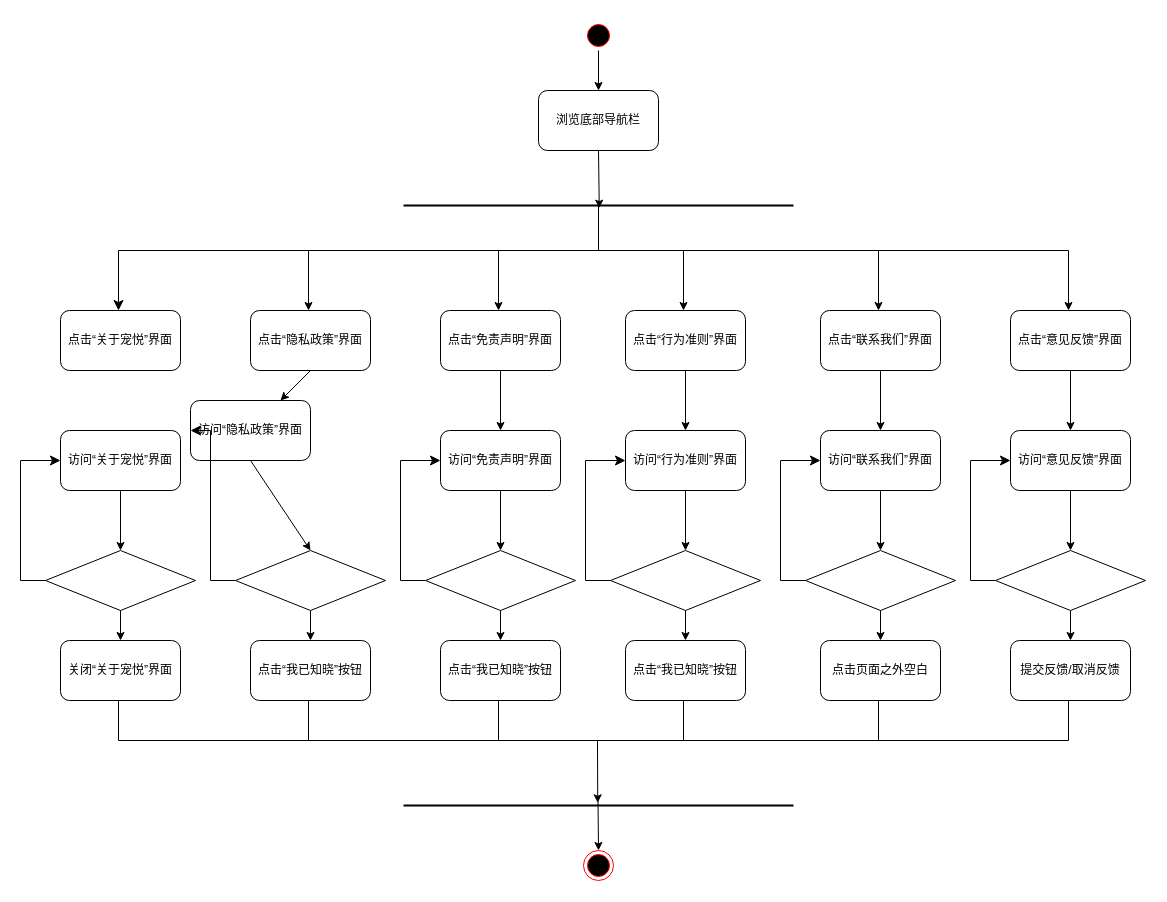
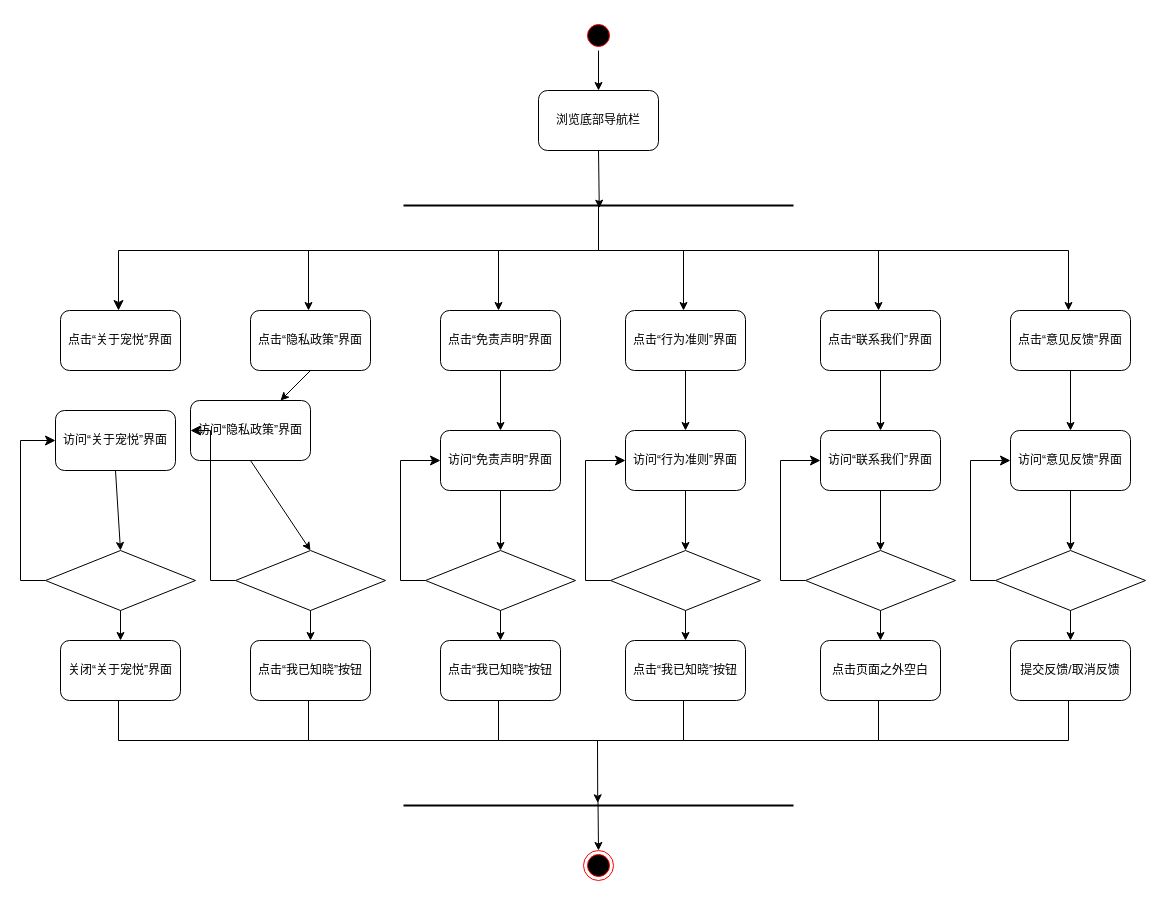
node "访问“关于宠悦”界面": moved (121, 461) -> (116, 441)
